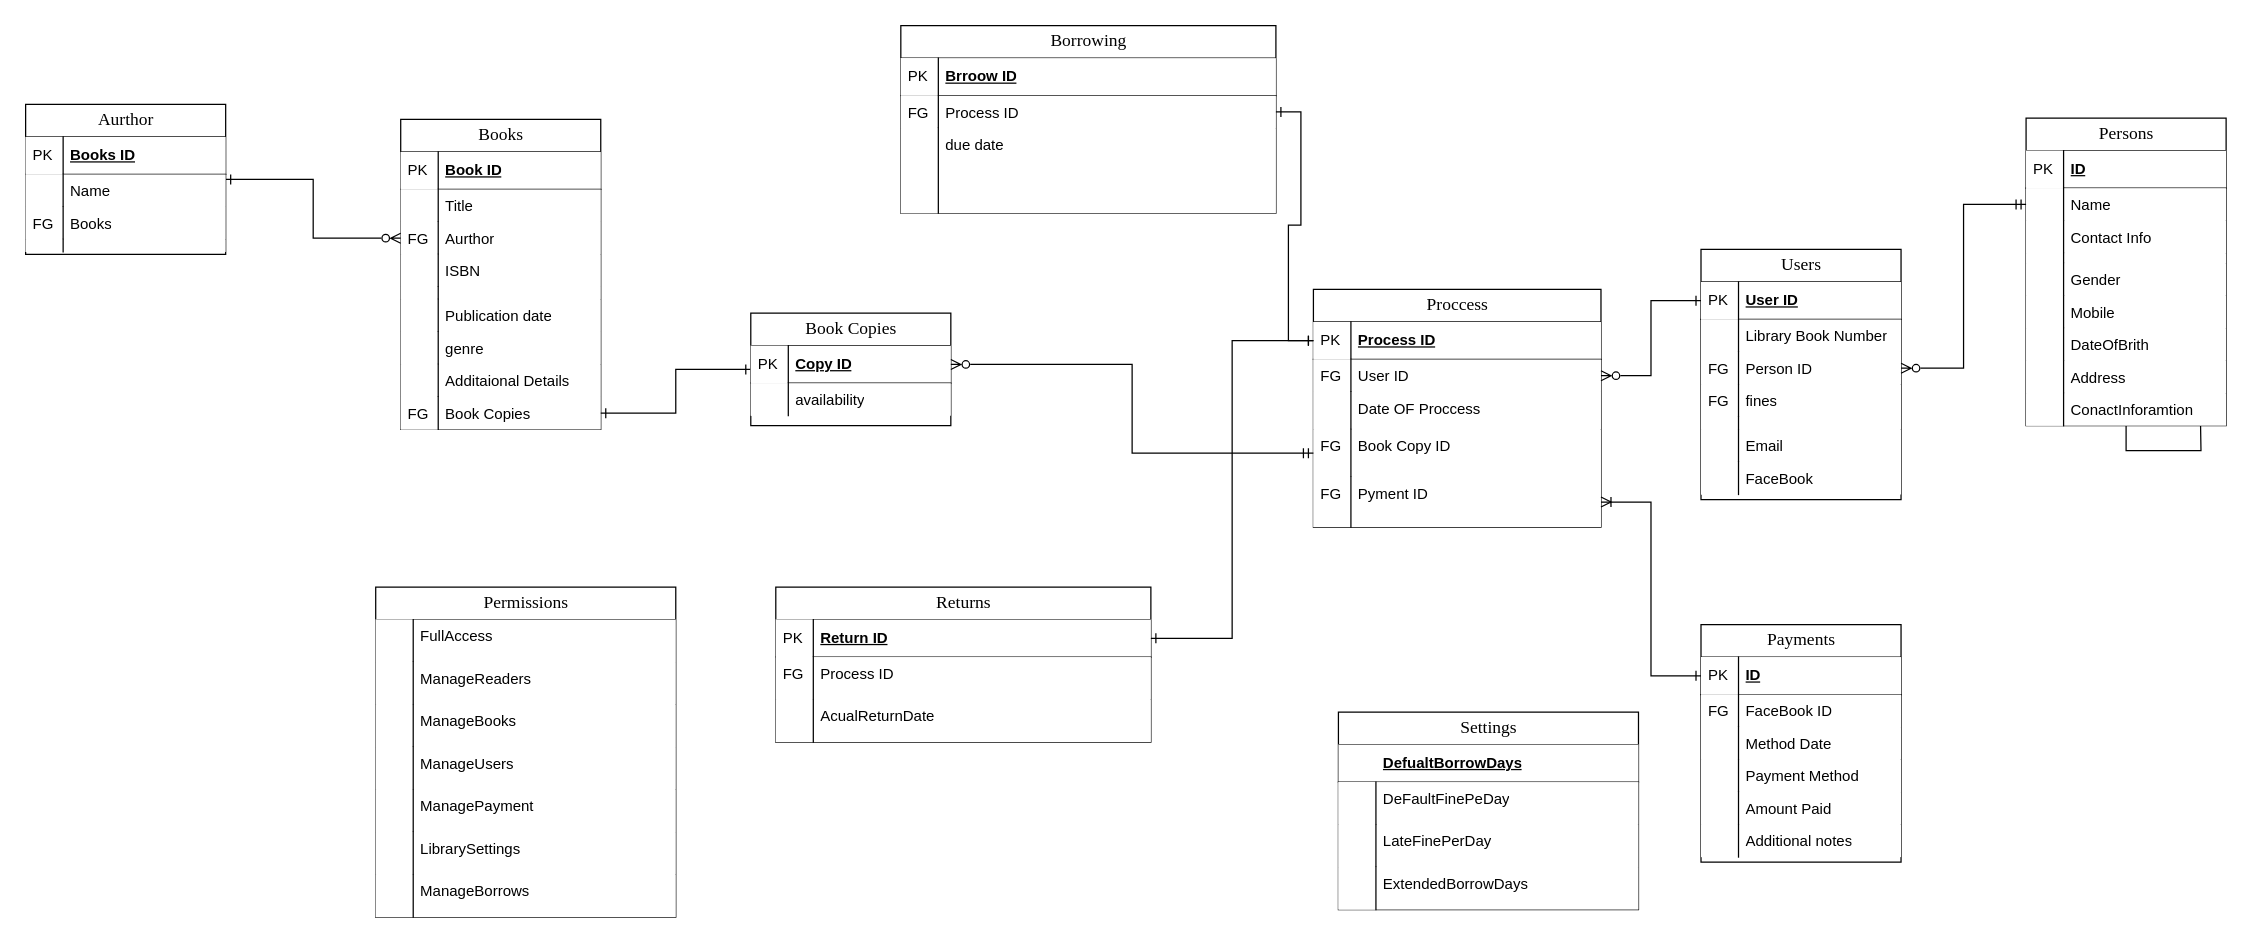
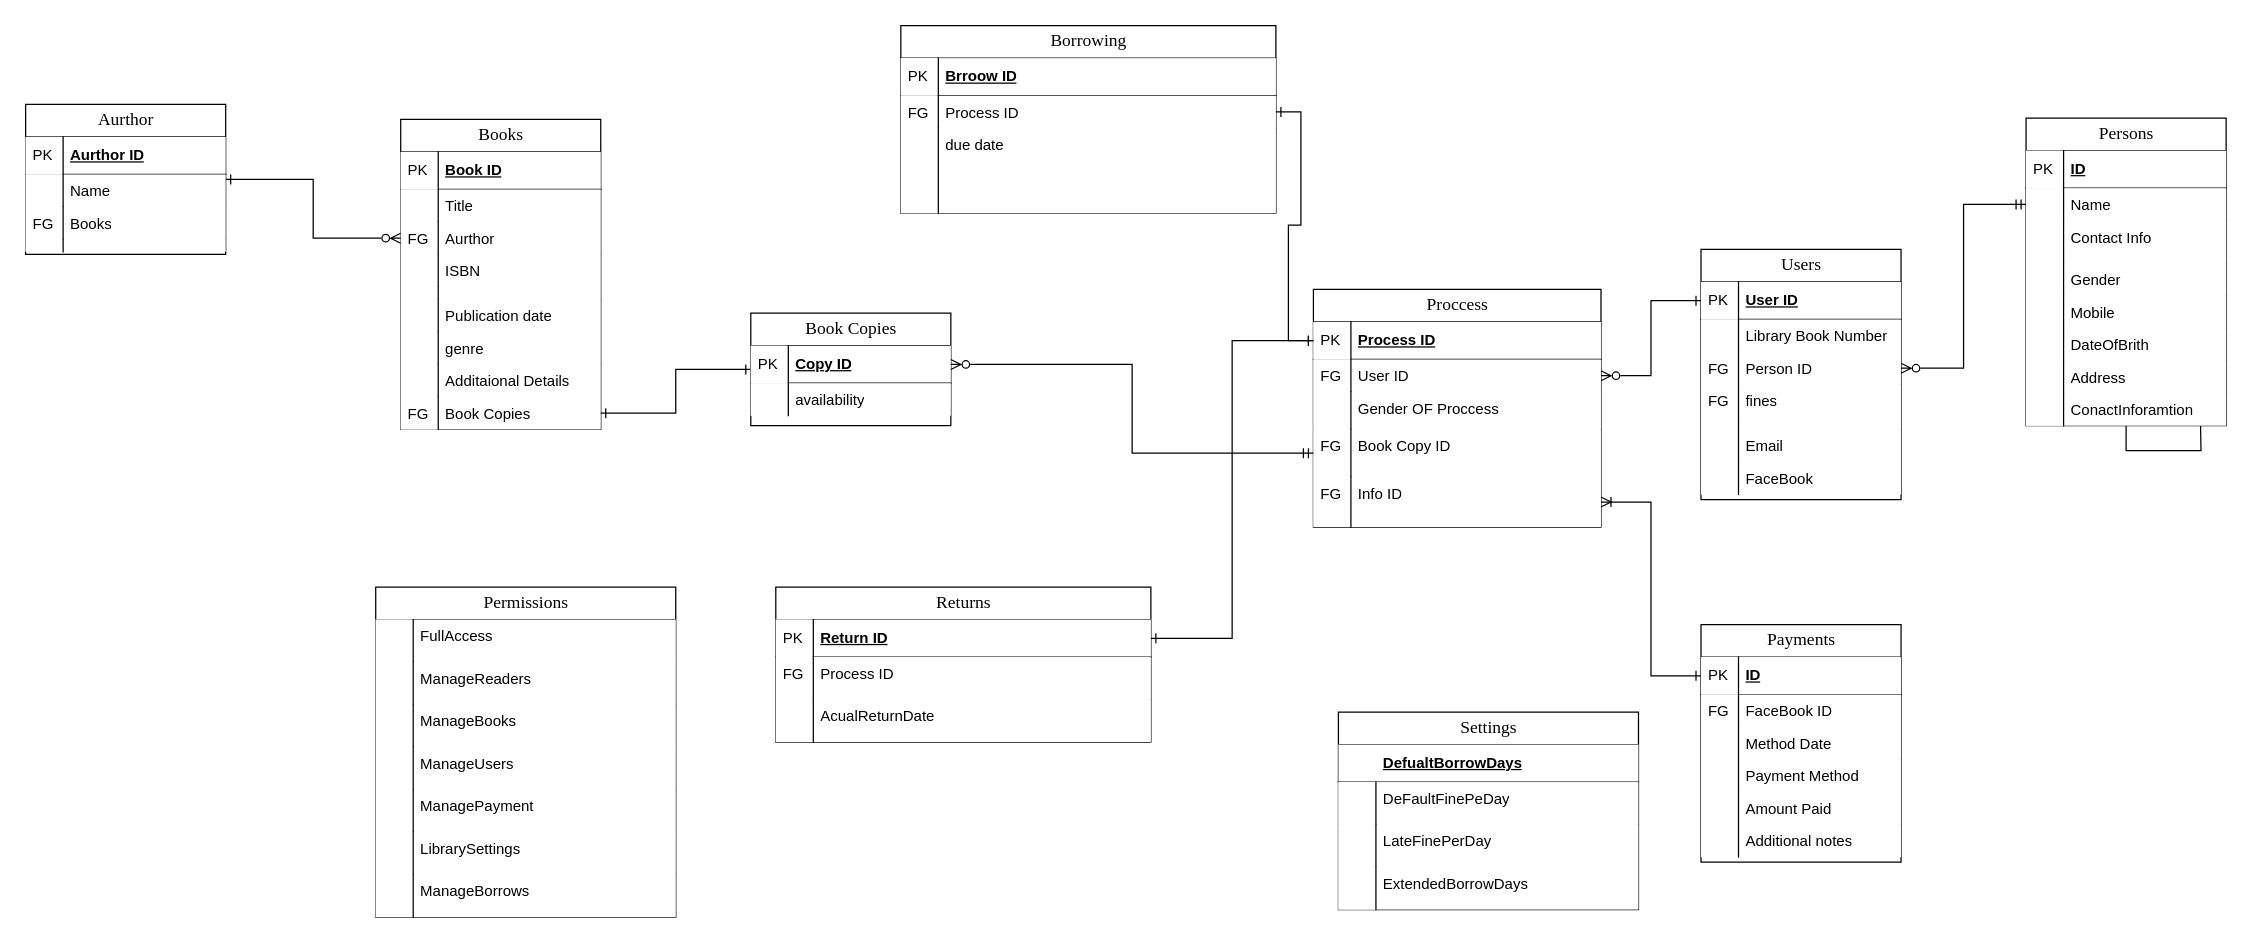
node "Books ID": label "Books ID" -> "Aurthor ID"
node "Date OF Proccess": label "Date OF Proccess" -> "Gender OF Proccess"
node "Pyment ID": label "Pyment ID" -> "Info ID"
